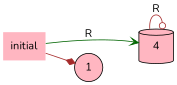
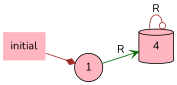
edge "initial" -> "4": now "1" -> "4"
